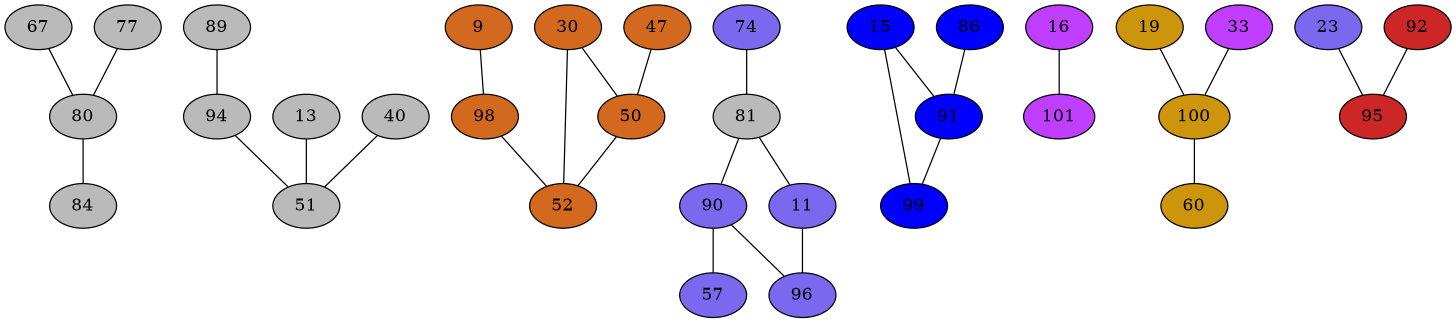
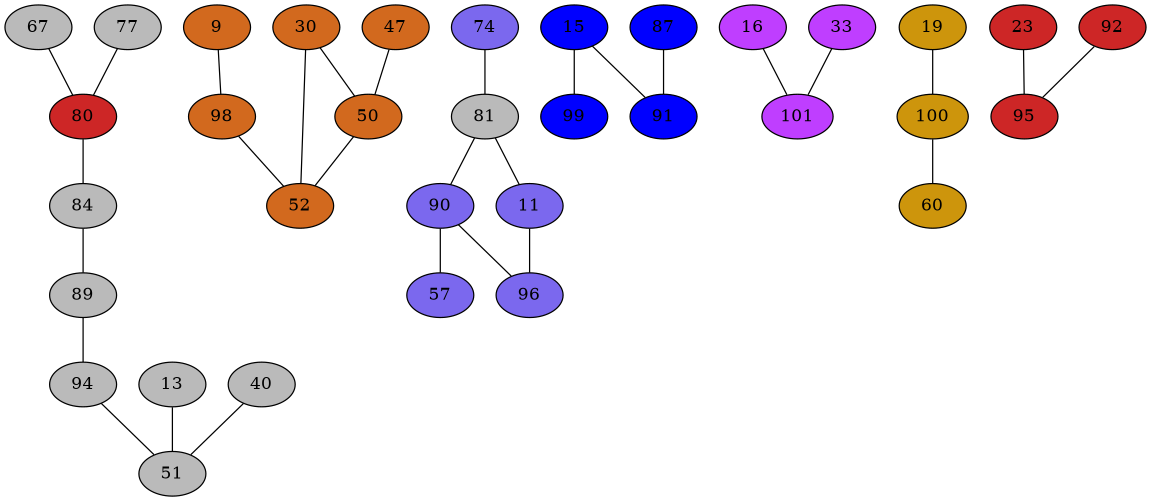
node "86": label "86" -> "87"
node "23": fillcolor mediumslateblue -> firebrick3
edge "33" -- "100": now "33" -- "101"
node "80": fillcolor gray73 -> firebrick3
edge "91" -- "99": removed
edge "84" -- "89": added
